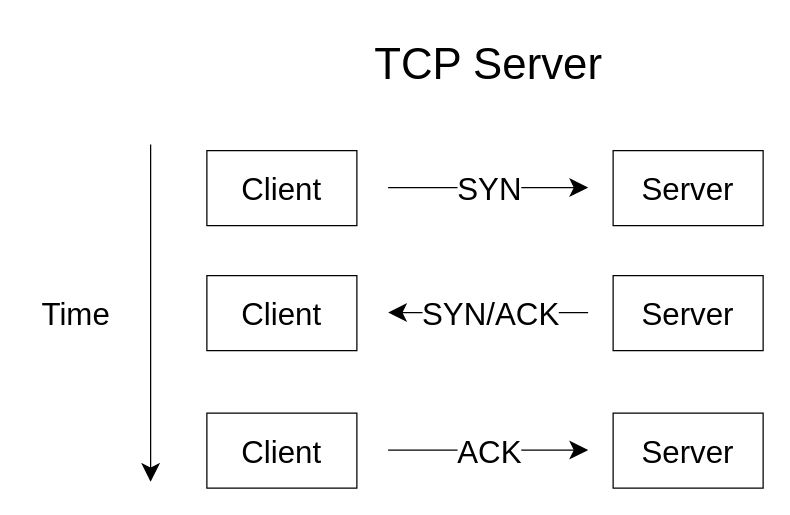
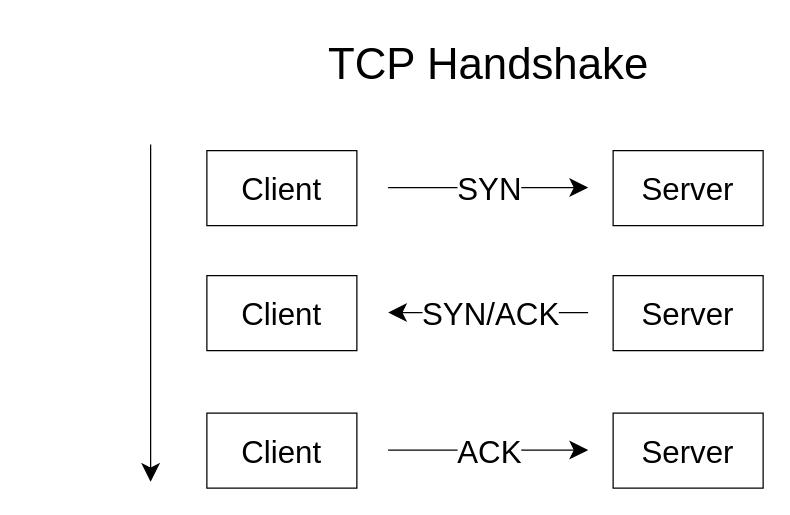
node "TCP Server": label "TCP Server" -> "TCP Handshake"
node "Time": removed
